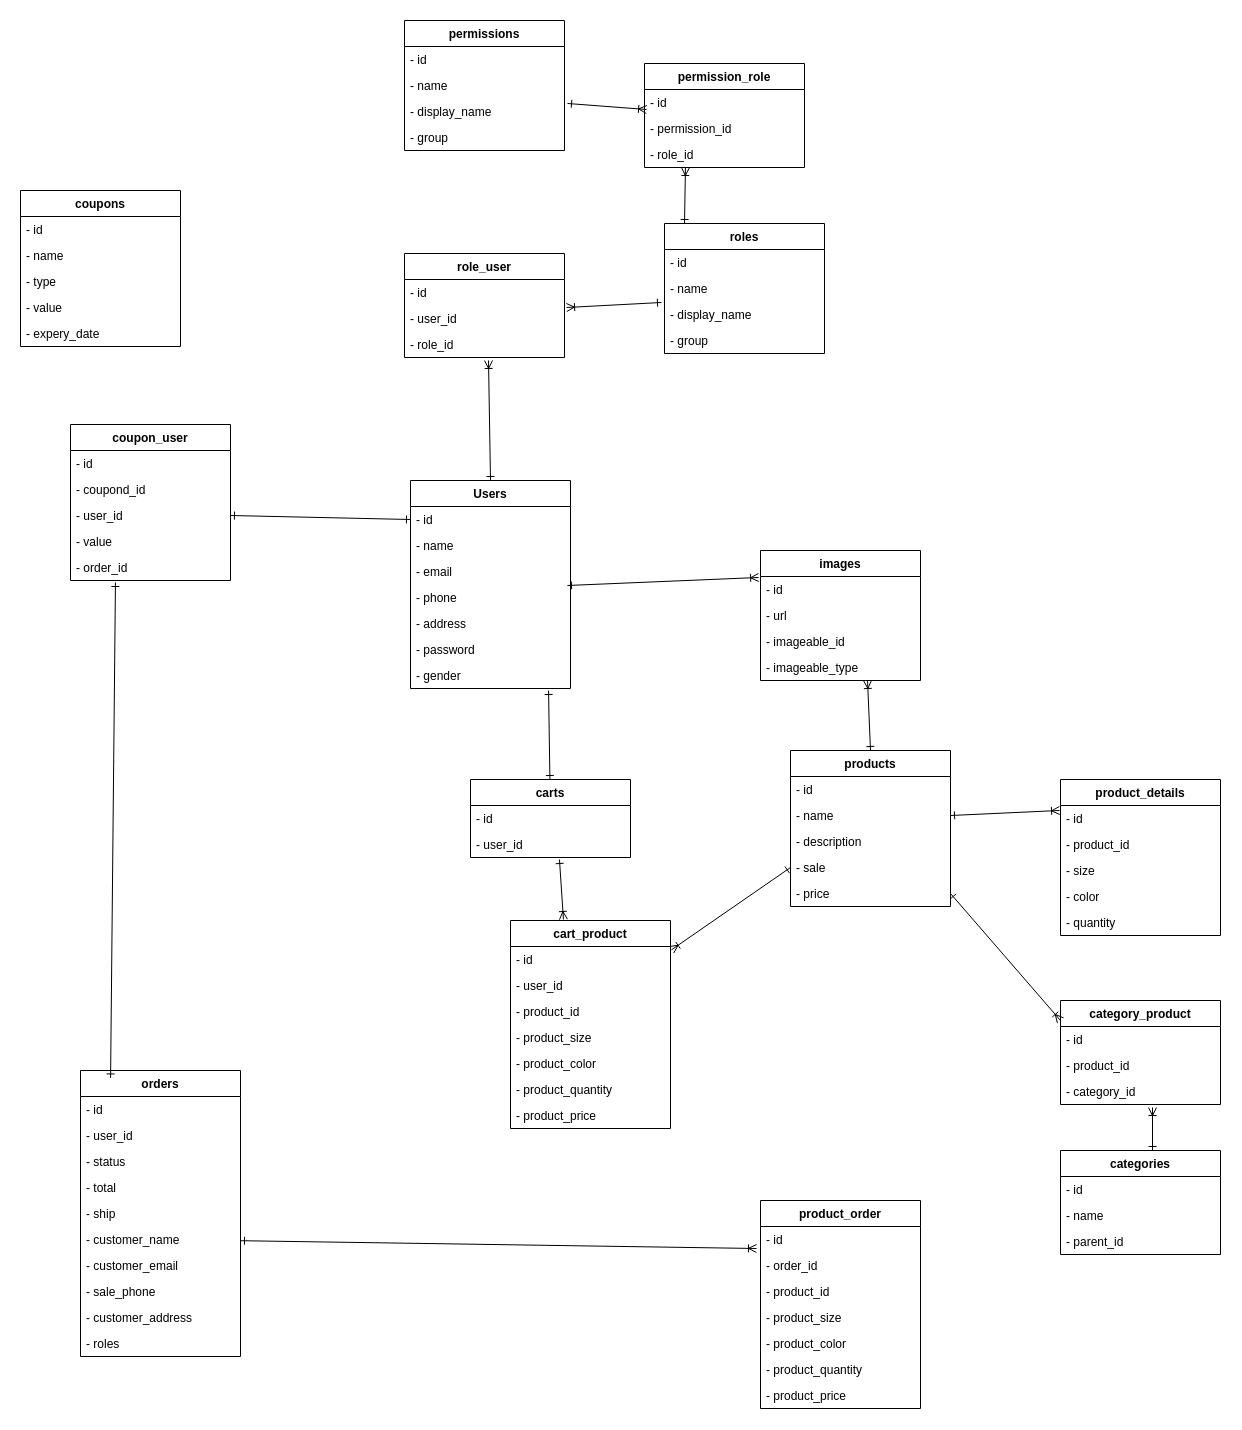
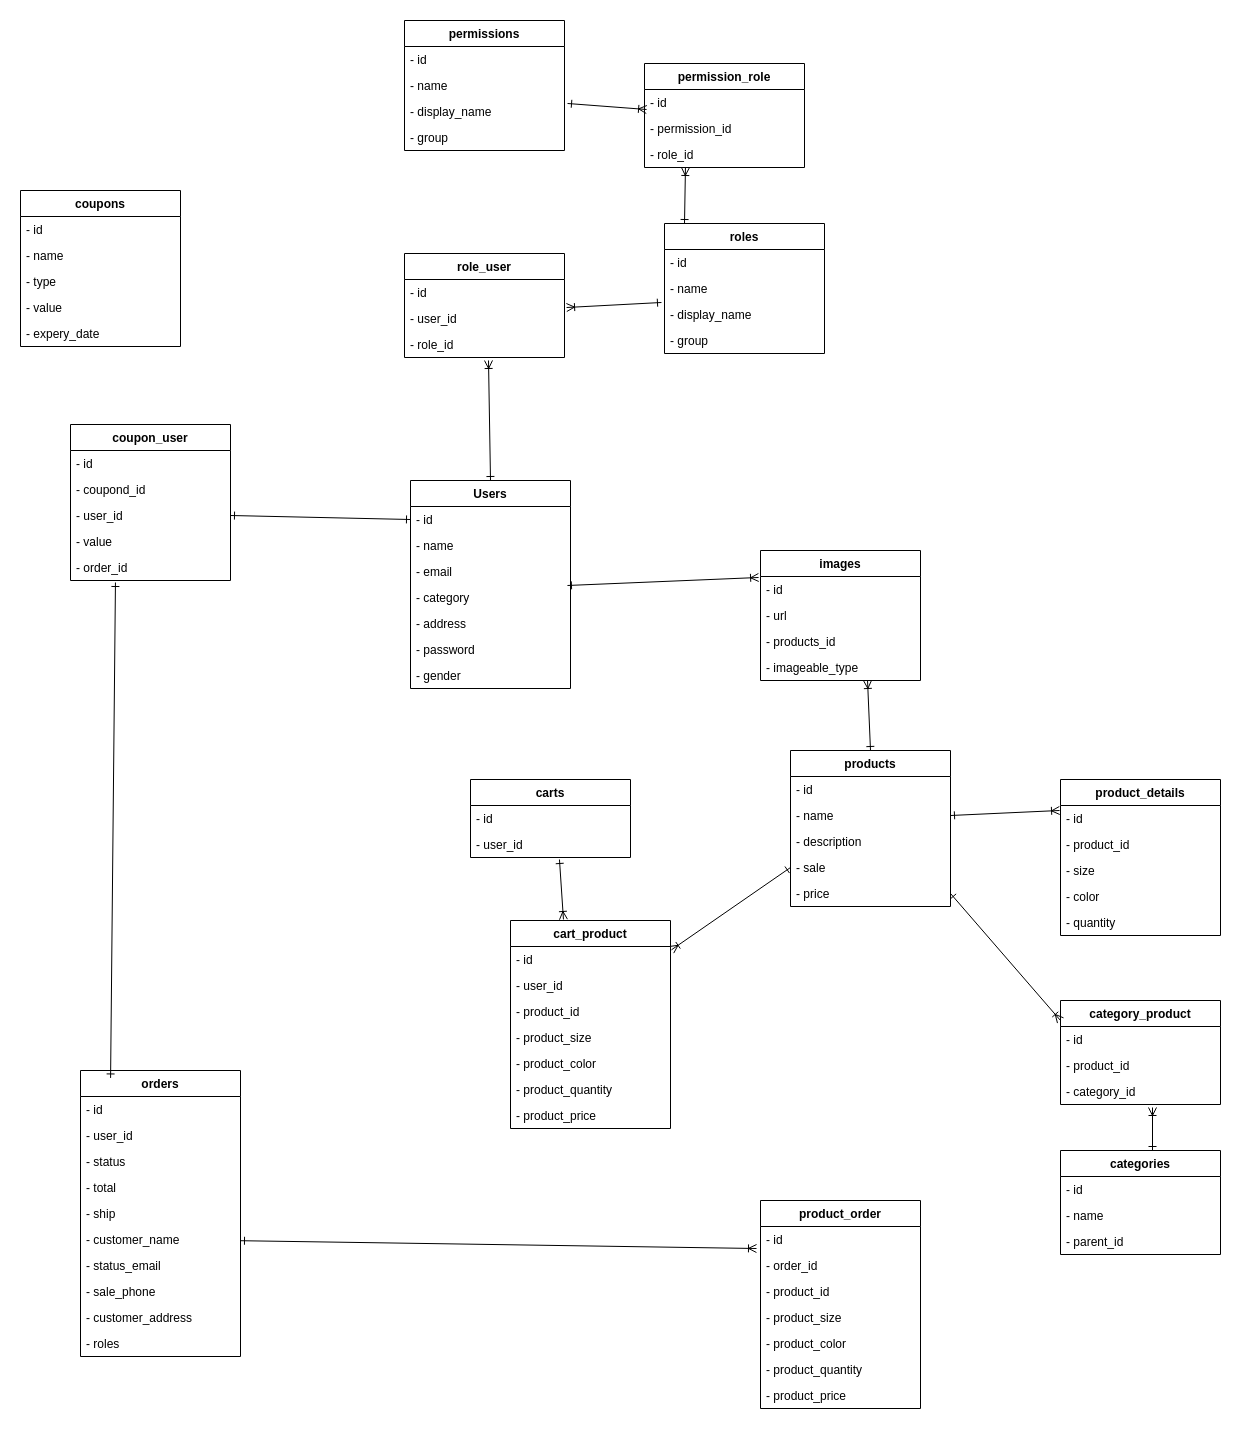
node "- phone": label "- phone" -> "- category"
node "- imageable_id": label "- imageable_id" -> "- products_id"
edge "- gender" -- "carts": removed
node "- customer_email": label "- customer_email" -> "- status_email"
